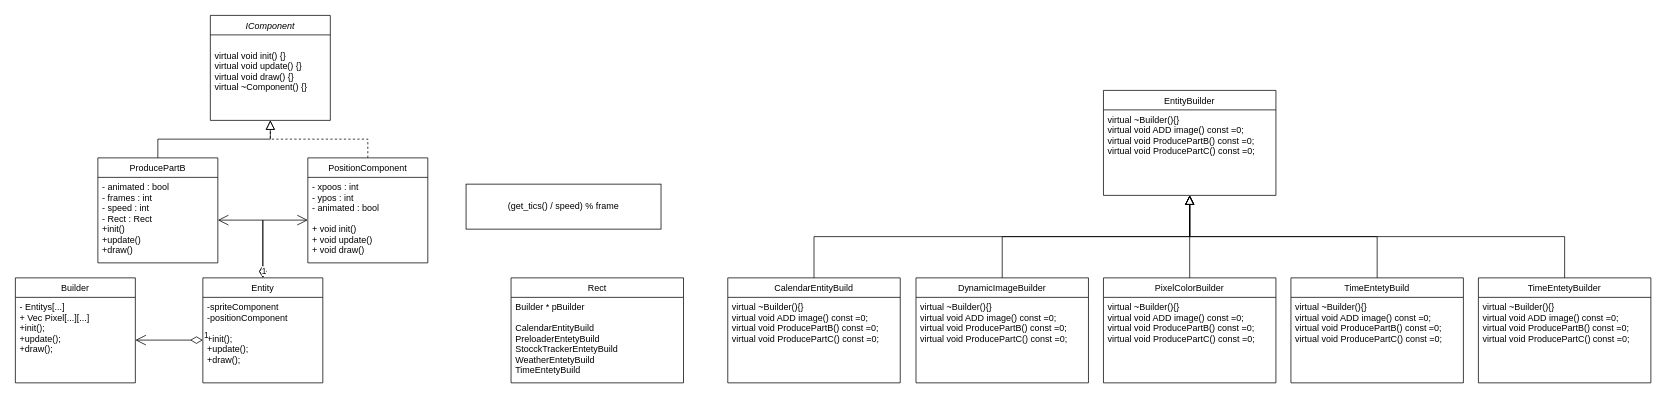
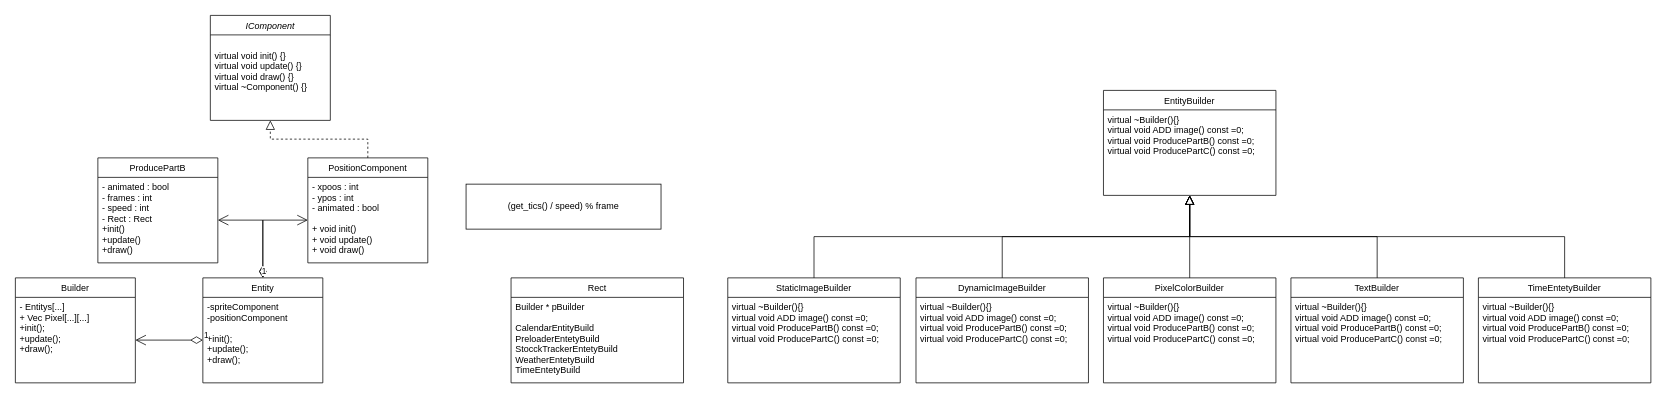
edge "ProducePartB" -> "IComponent": removed
node "CalendarEntityBuild": label "CalendarEntityBuild" -> "StaticImageBuilder"
node "TimeEntetyBuild": label "TimeEntetyBuild" -> "TextBuilder"
